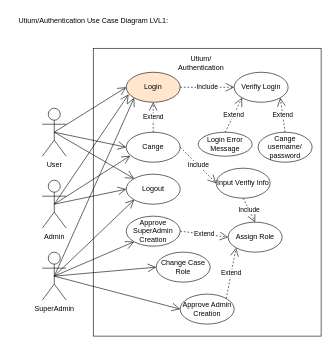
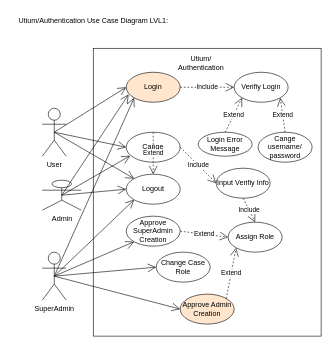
edge "Cange" -> "Login": now "Cange" -> "Logout"
node "Admin": size 24x48 -> 39x30
node "Approve Admin Creation": fillcolor #ffffff -> #ffe6cc
